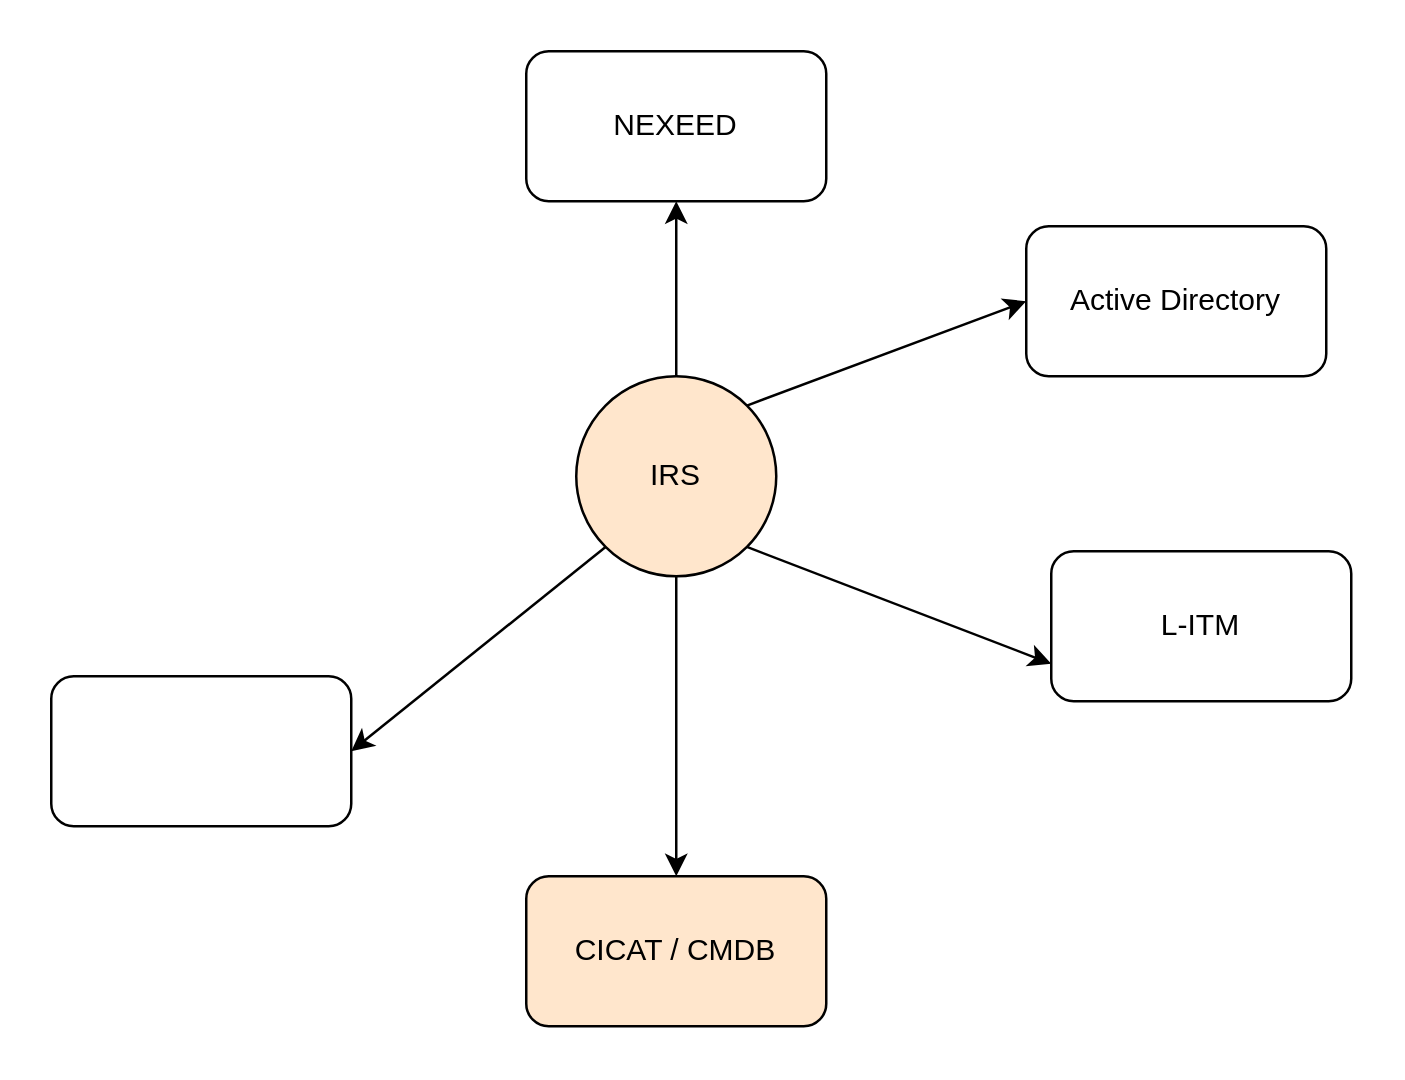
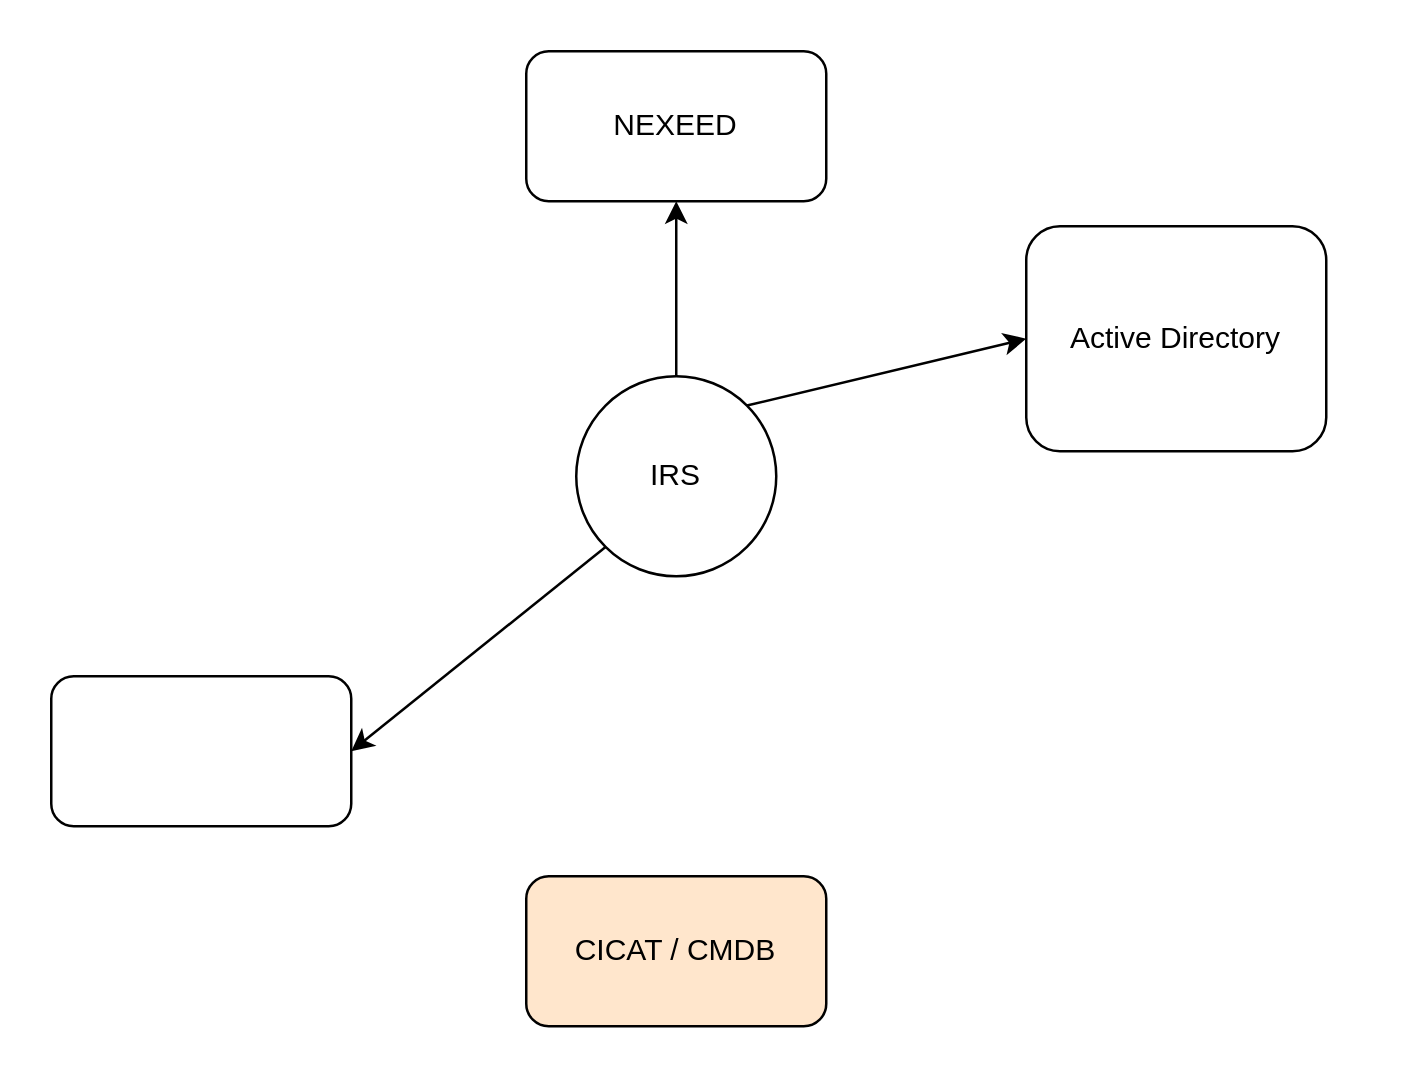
node "Active Directory": size 300x150 -> 300x225
node "IRS": fillcolor #ffe6cc -> #ffffff
edge "IRS" -> "L-ITM": removed
node "L-ITM": removed
edge "IRS" -> "CICAT / CMDB": removed
